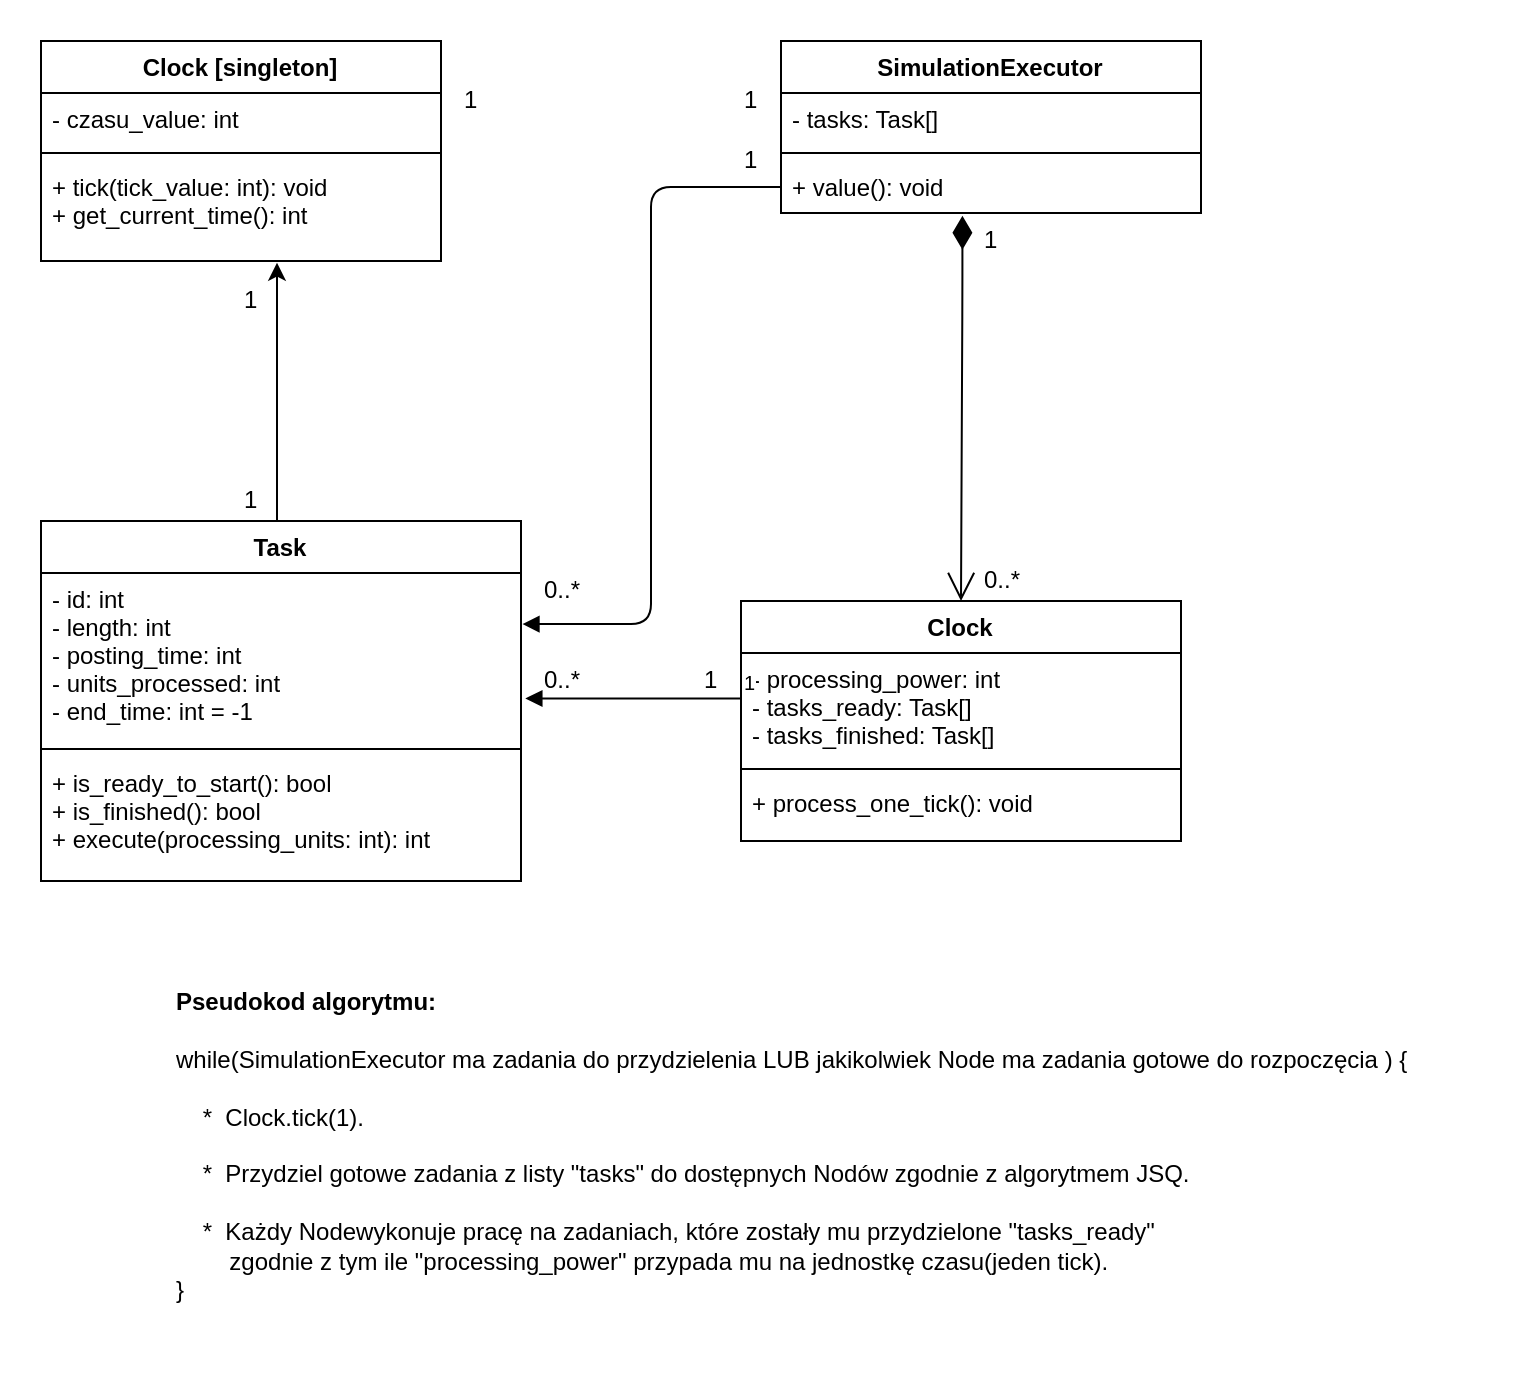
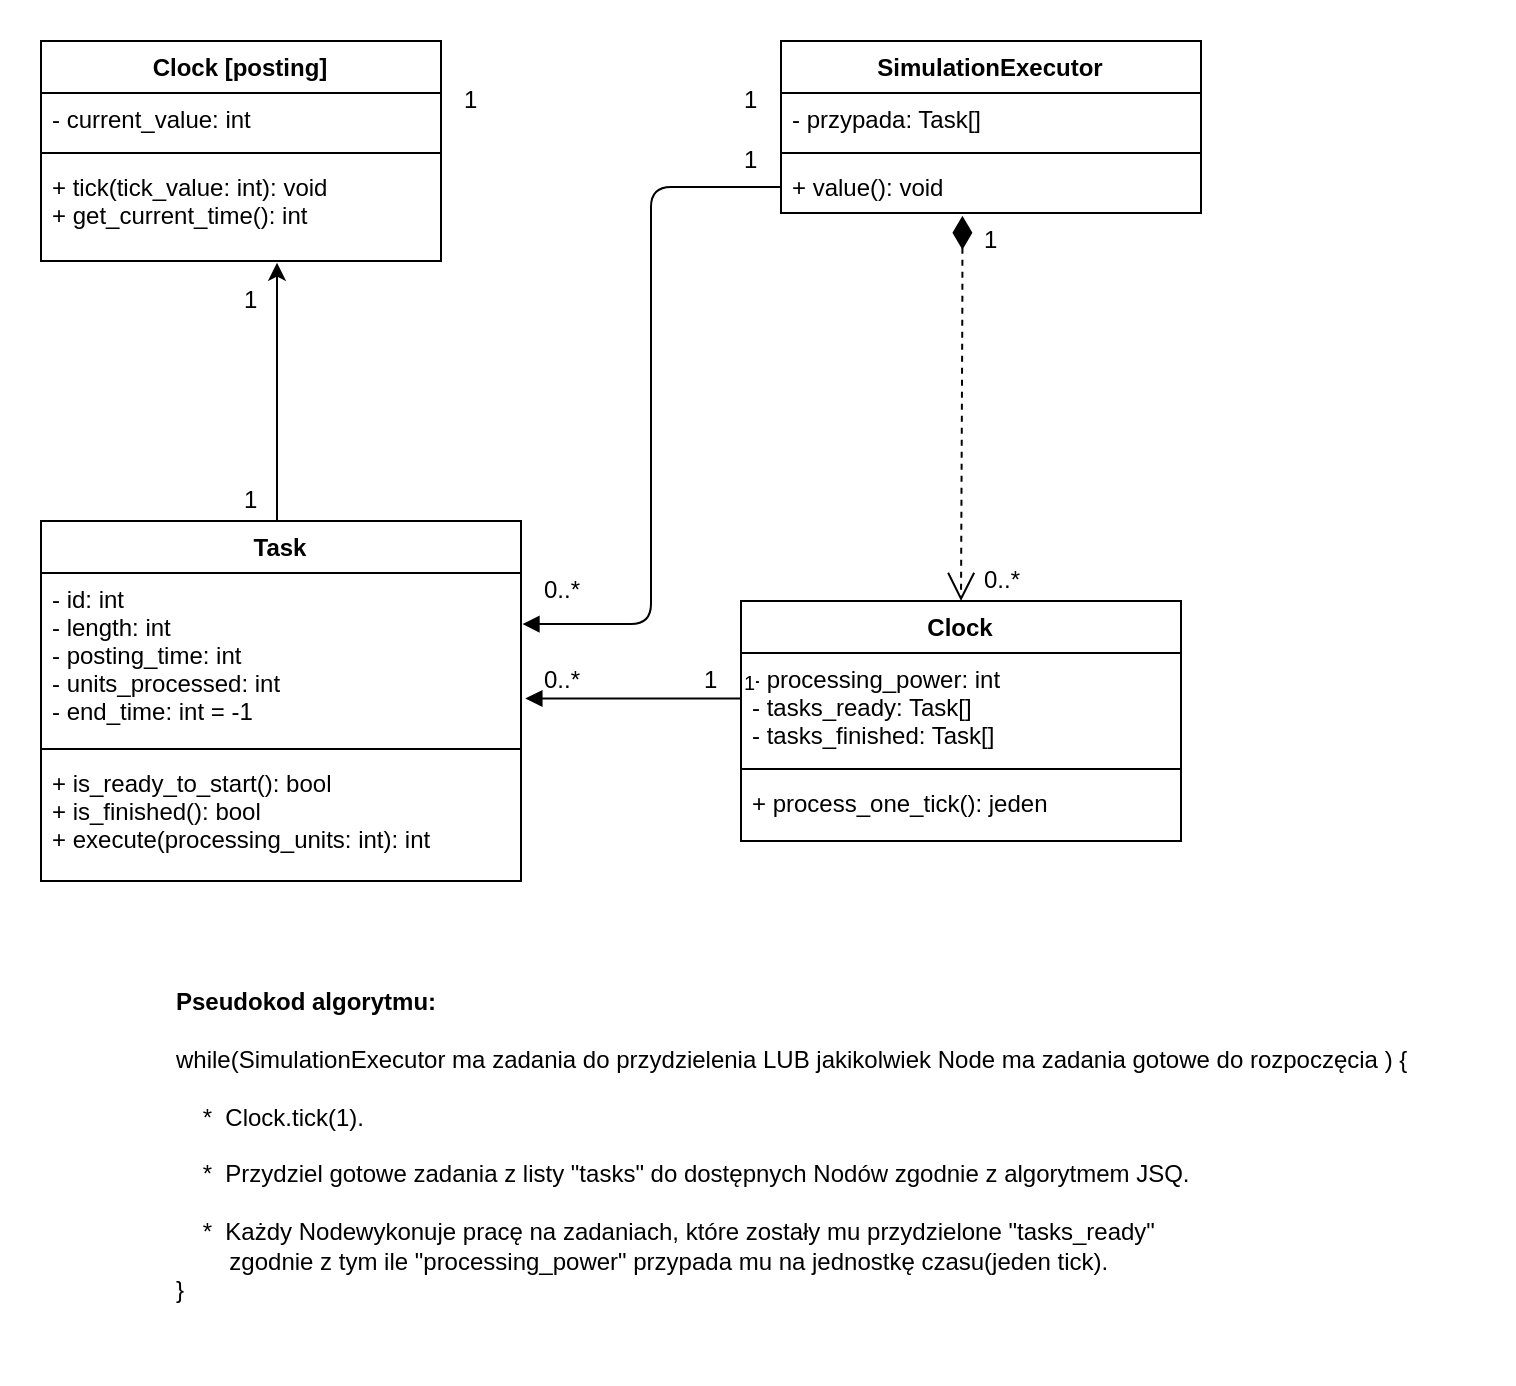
node "Clock [singleton]": label "Clock [singleton]" -> "Clock [posting]"
node "- czasu_value: int": label "- czasu_value: int" -> "- current_value: int"
node "- tasks: Task[]": label "- tasks: Task[]" -> "- przypada: Task[]"
edge "+ value(): void" -- "Clock": style solid -> dashed
node "+ process_one_tick(): void": label "+ process_one_tick(): void" -> "+ process_one_tick(): jeden"
